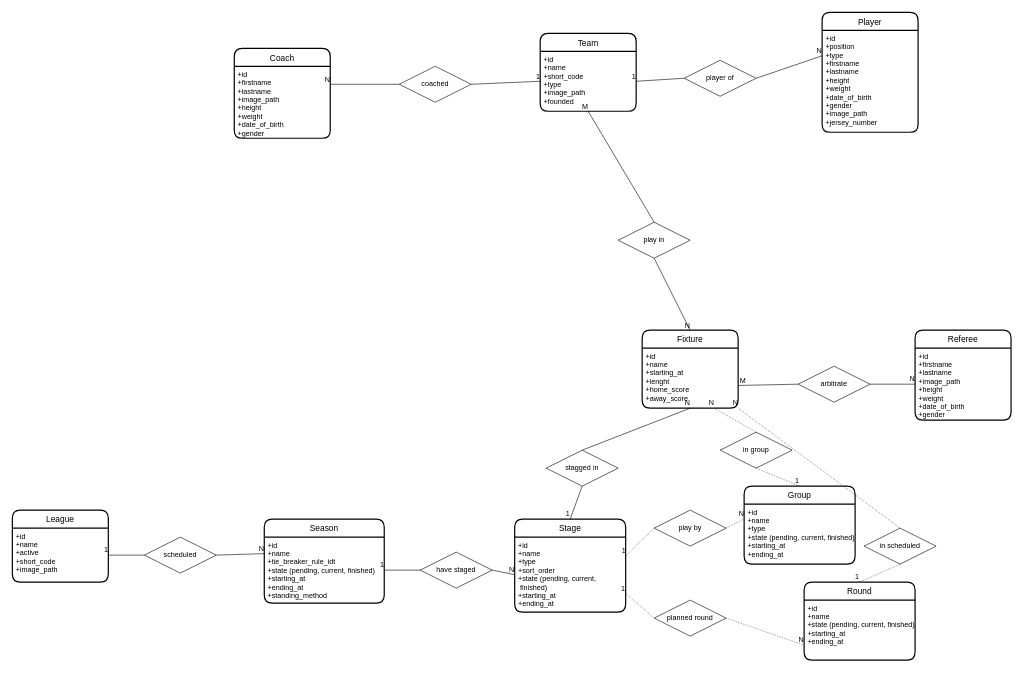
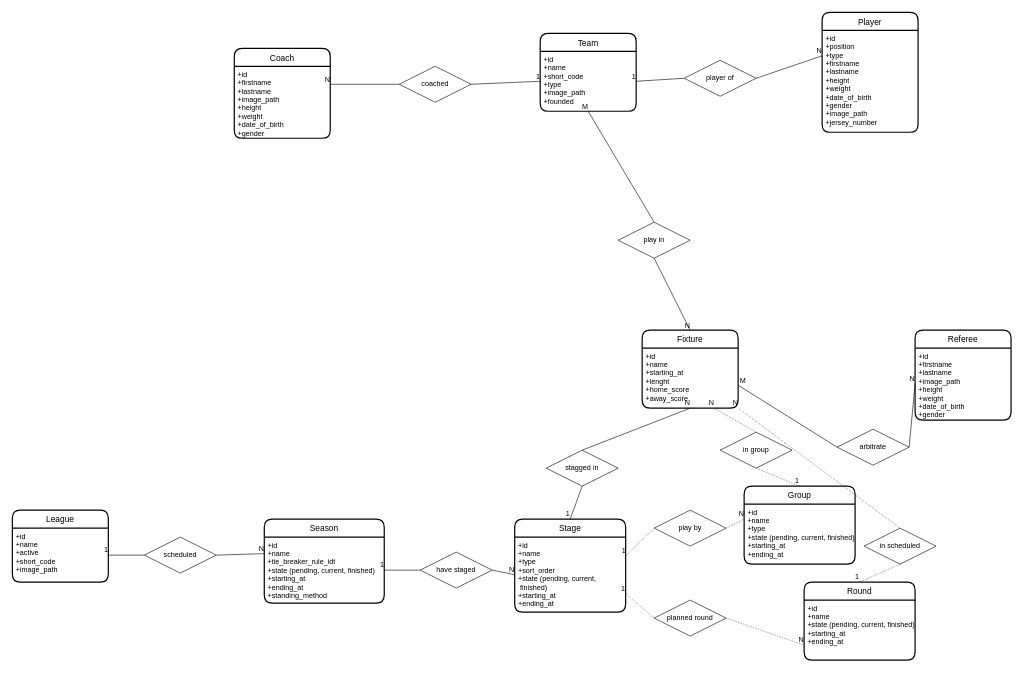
node "arbitrate": moved (834, 384) -> (873, 447)
